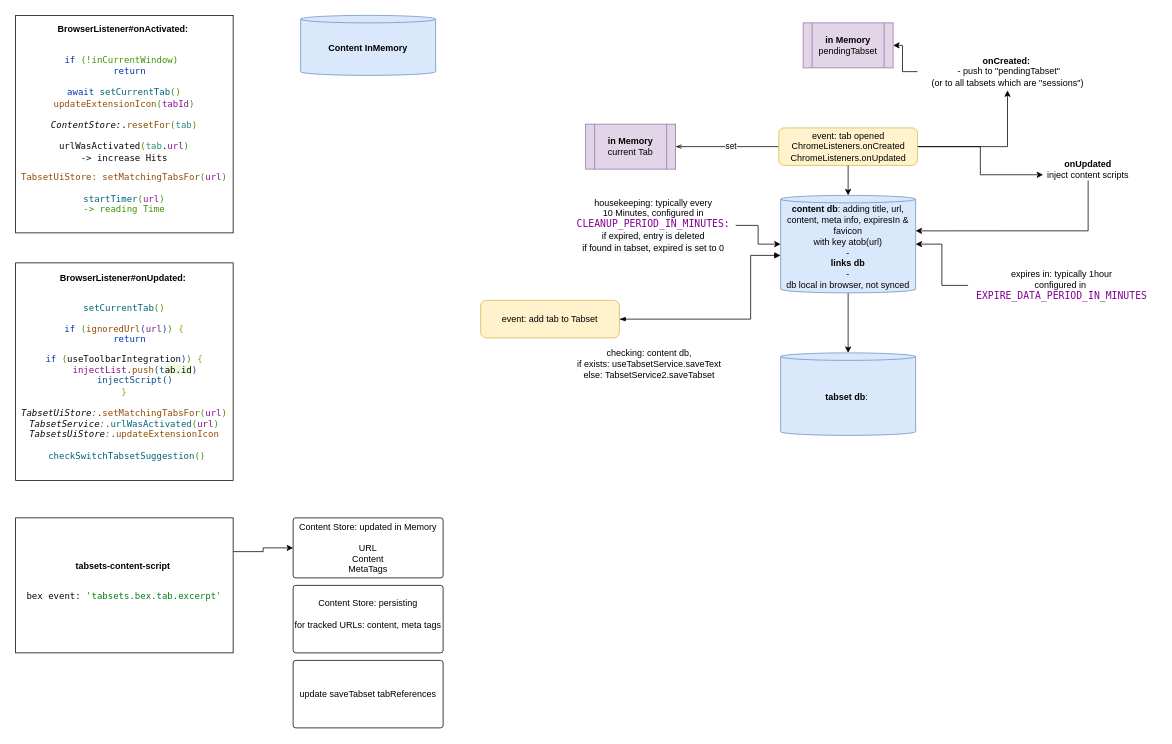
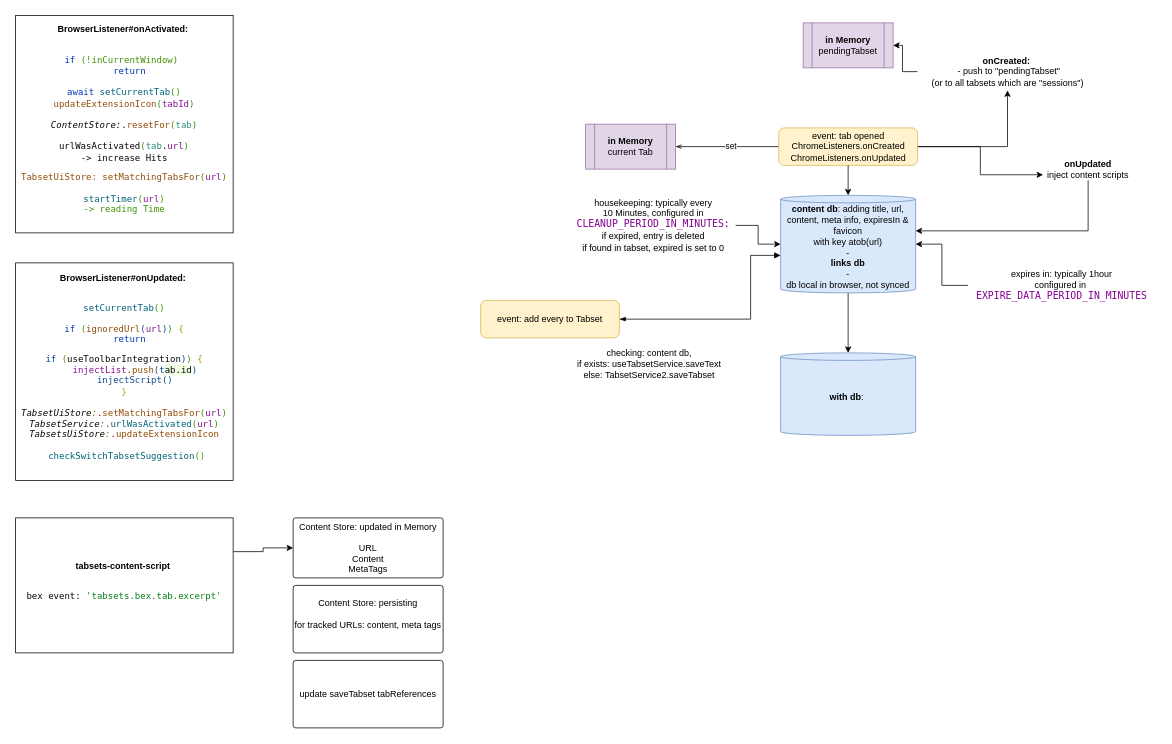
node "Content InMemory": removed
node "event: add tab to Tabset": label "event: add tab to Tabset" -> "event: add every to Tabset"
node "tabset db:": label "tabset db:" -> "with db:"
